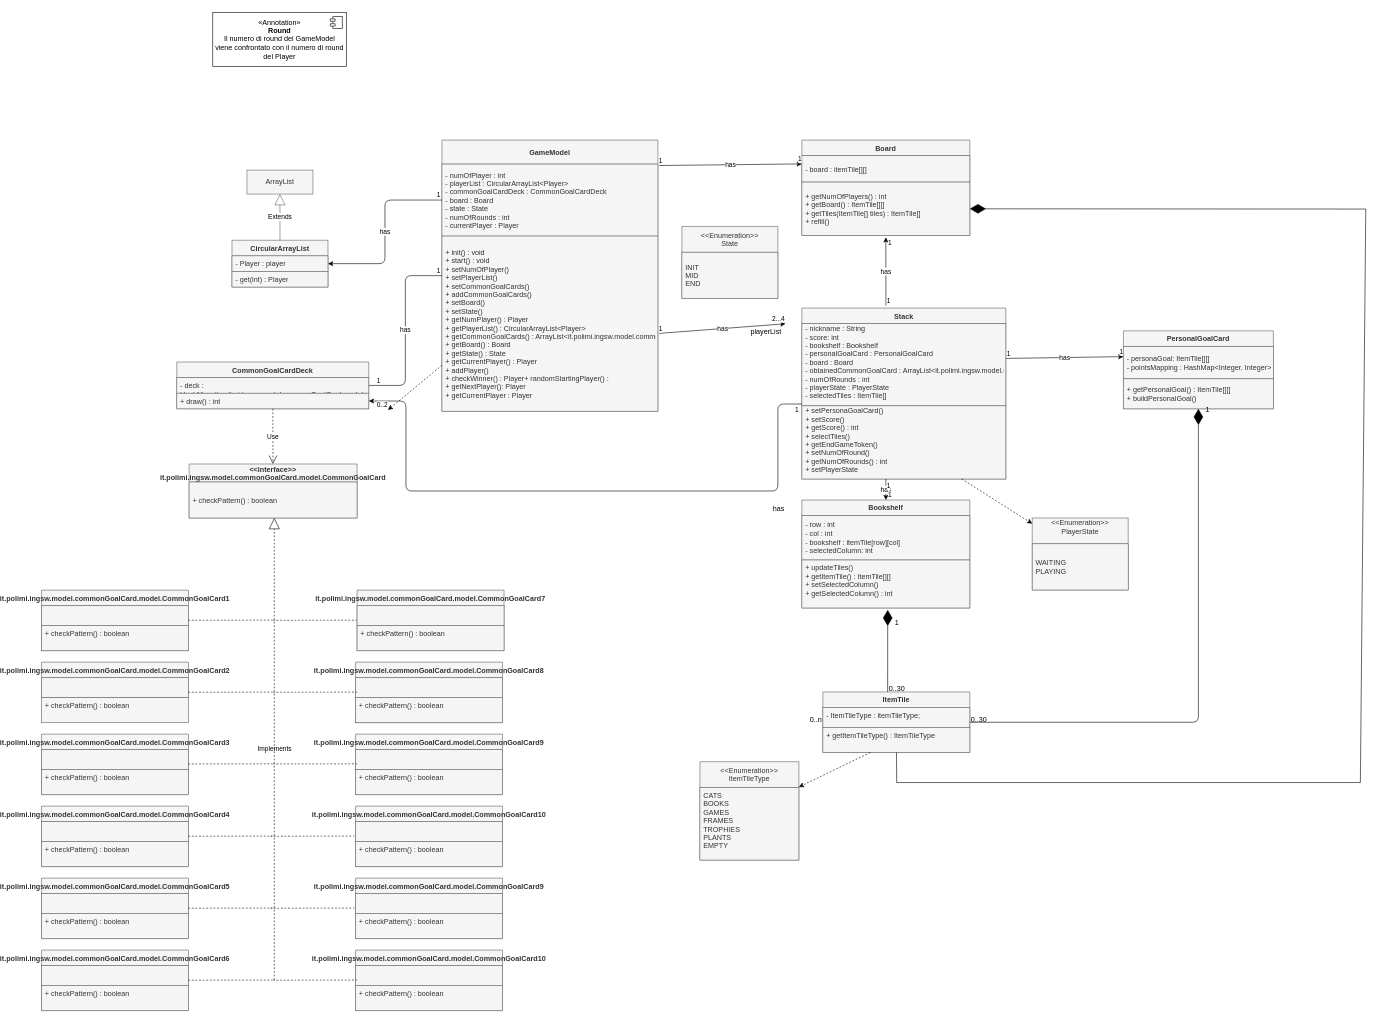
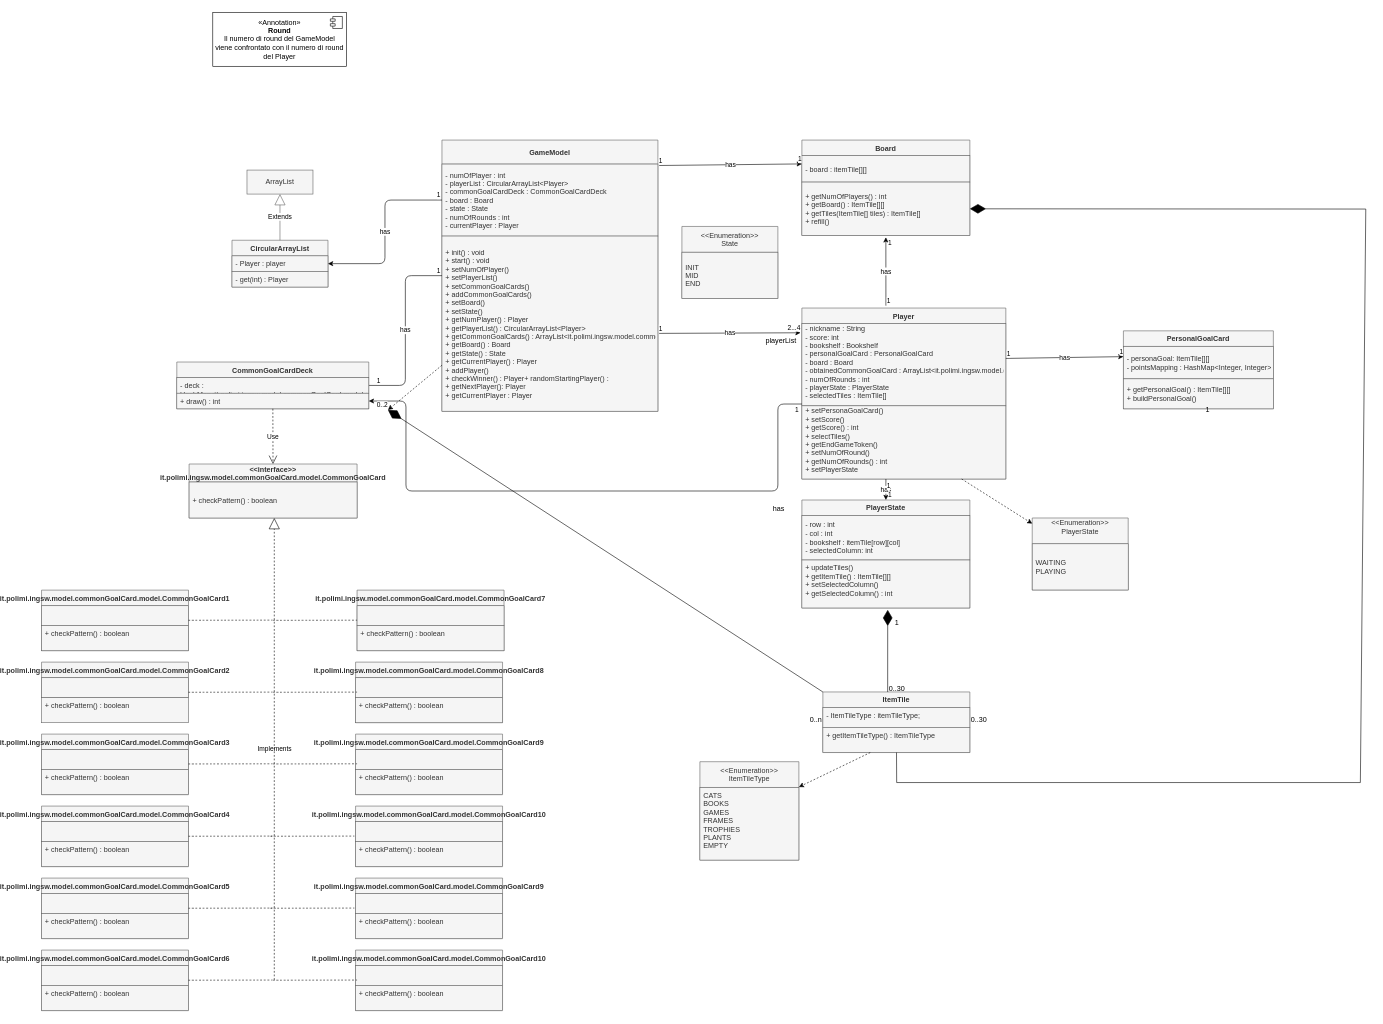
node "Stack": label "Stack" -> "Player"
node "playerList": moved (766, 332) -> (781, 341)
node "Bookshelf": label "Bookshelf" -> "PlayerState"
edge "ItemTile" -> "PersonalGoalCard": now "ItemTile" -> "0..2"
